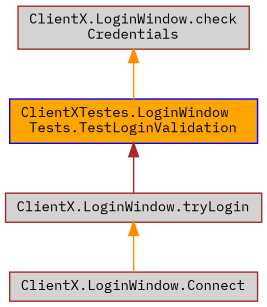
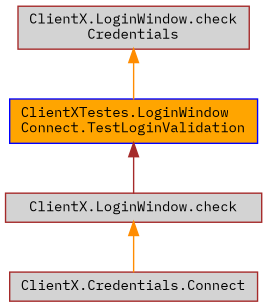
node "ClientXTestes.LoginWindow Tests.TestLoginValidation": label "ClientXTestes.LoginWindow Tests.TestLoginValidation" -> "ClientXTestes.LoginWindow Connect.TestLoginValidation"
node "ClientX.LoginWindow.tryLogin": label "ClientX.LoginWindow.tryLogin" -> "ClientX.LoginWindow.check"
node "ClientX.LoginWindow.Connect": label "ClientX.LoginWindow.Connect" -> "ClientX.Credentials.Connect"
